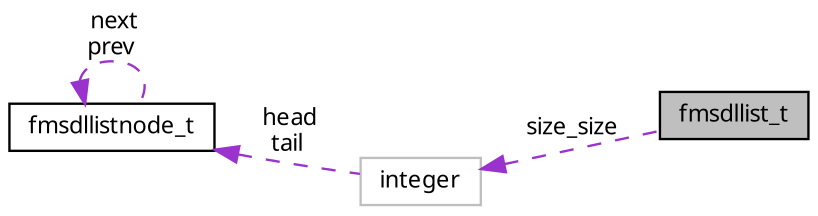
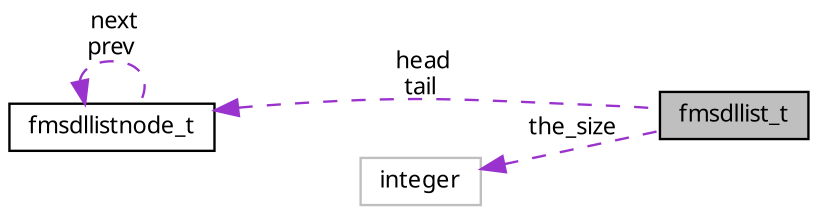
edge "fmsdllist_t" -> "integer": label " size_size" -> " the_size"
edge "integer" -> "fmsdllistnode_t": now "fmsdllist_t" -> "fmsdllistnode_t"
